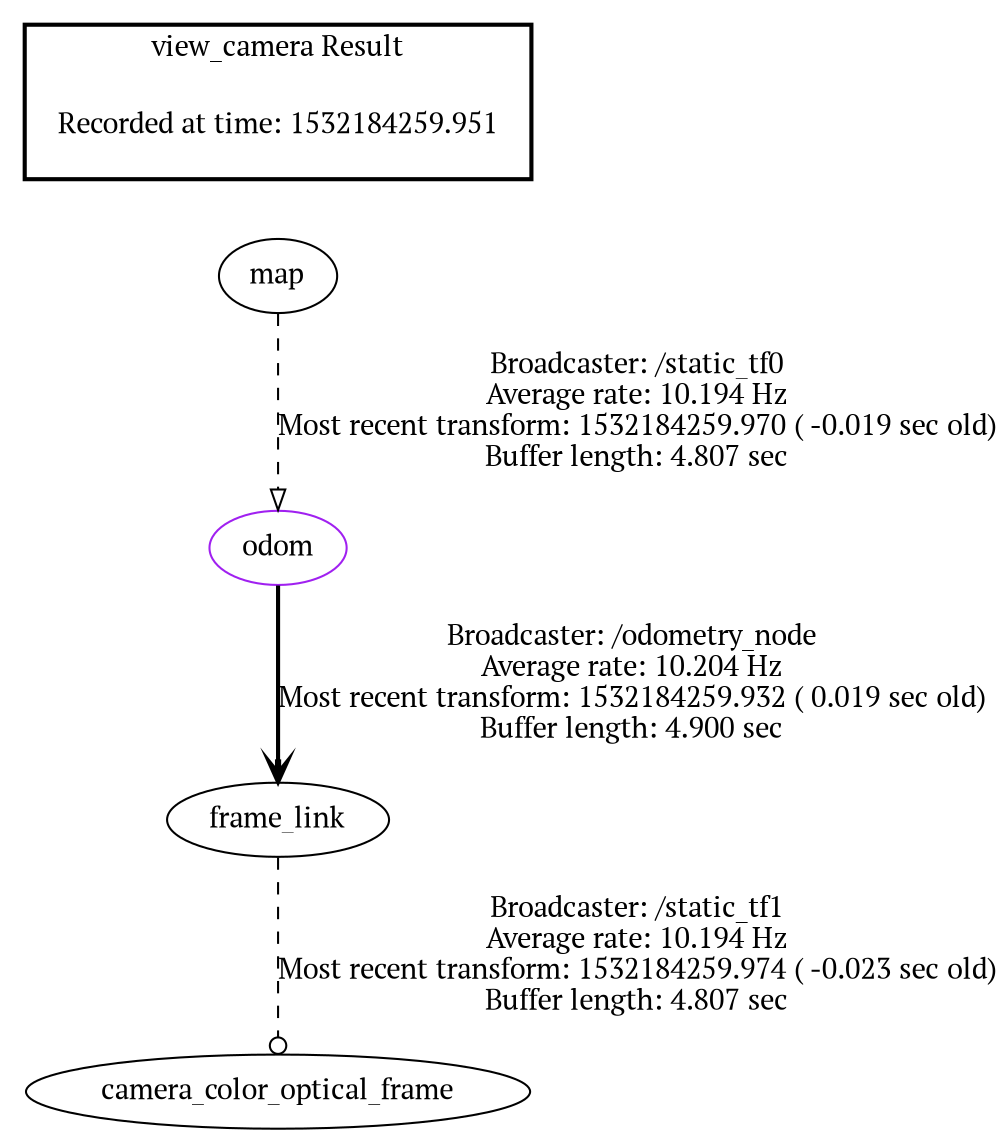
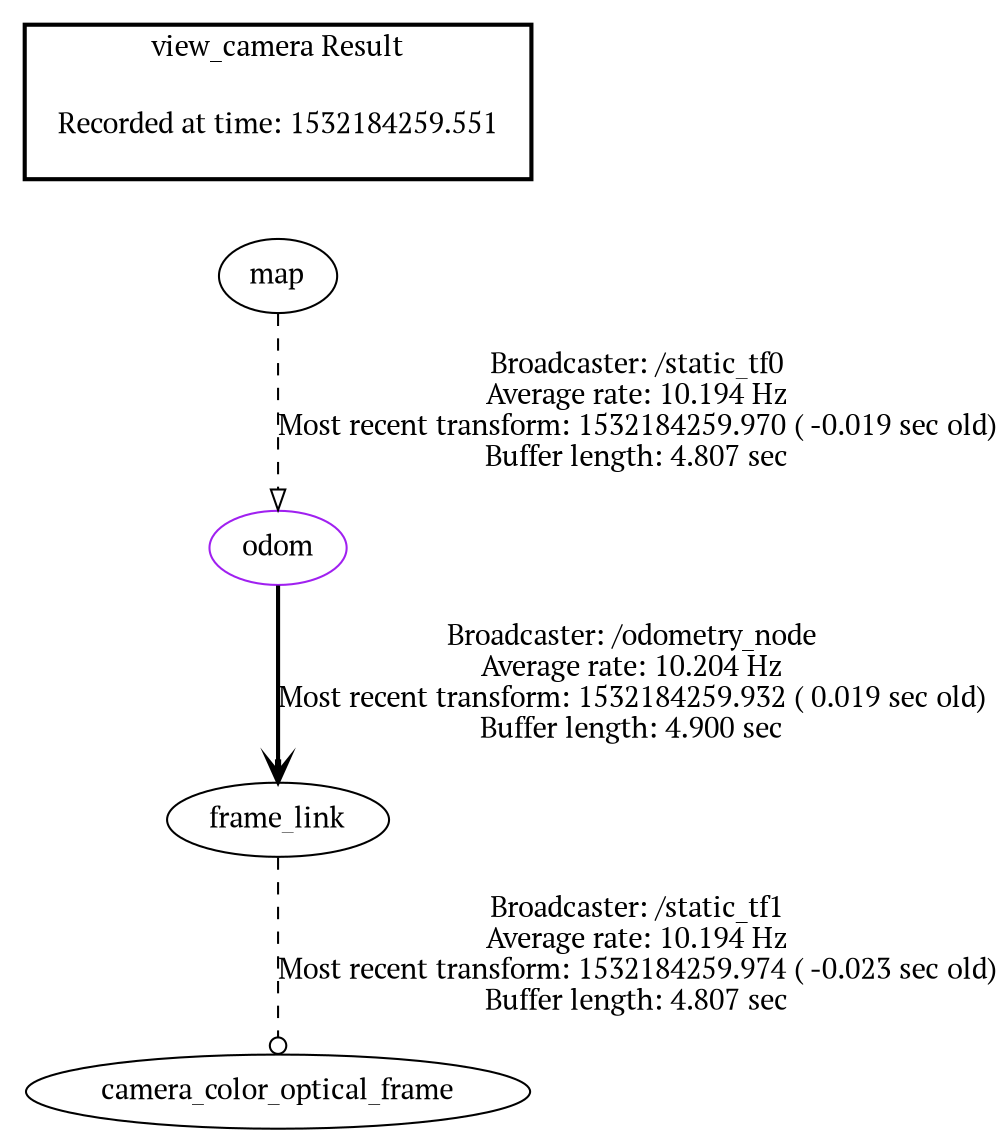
node "Recorded at time: 1532184259.951": label "Recorded at time: 1532184259.951" -> "Recorded at time: 1532184259.551"
